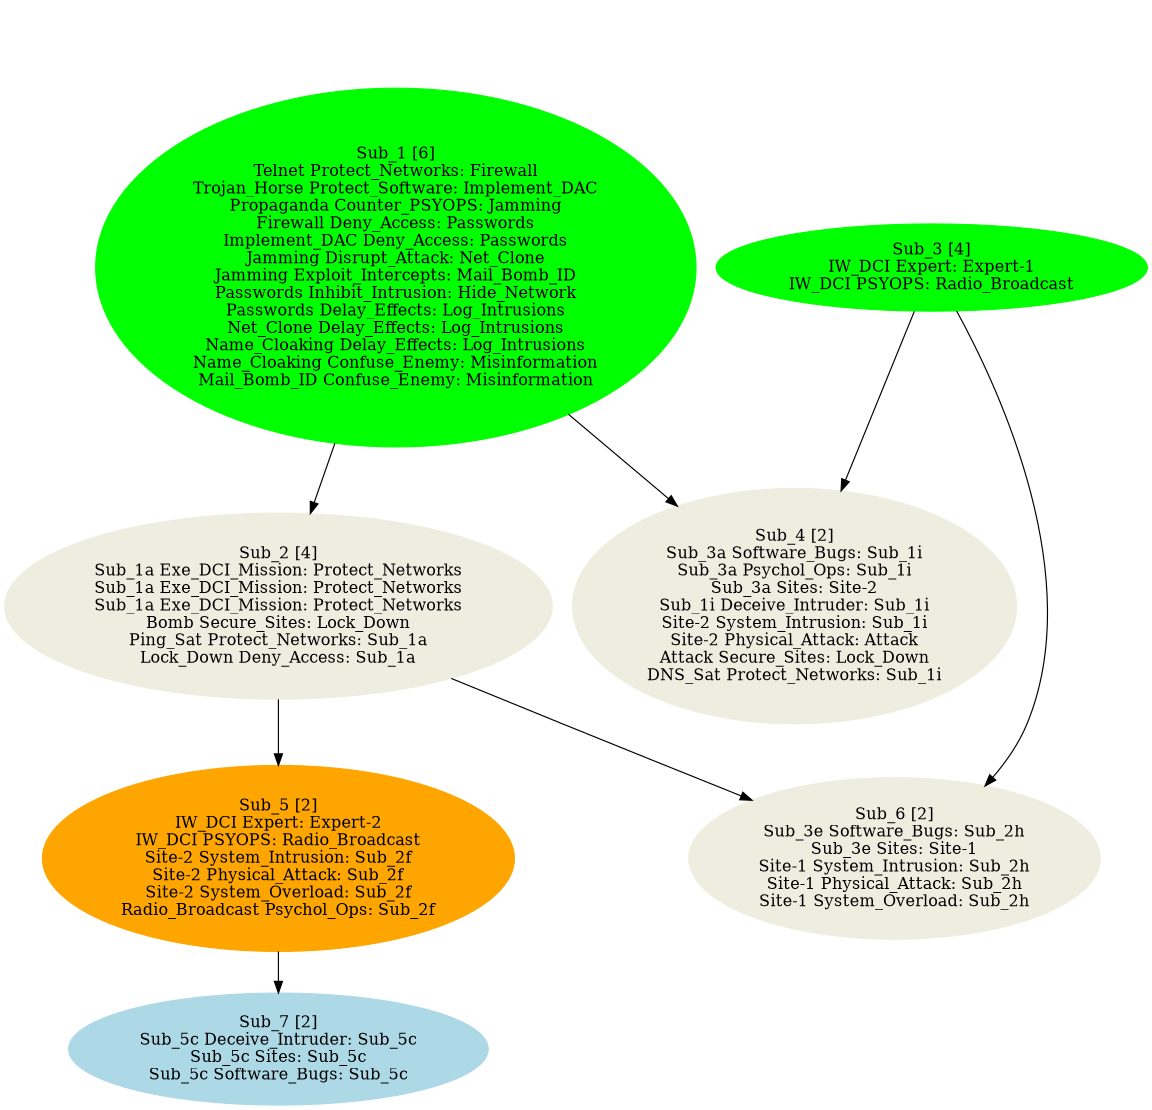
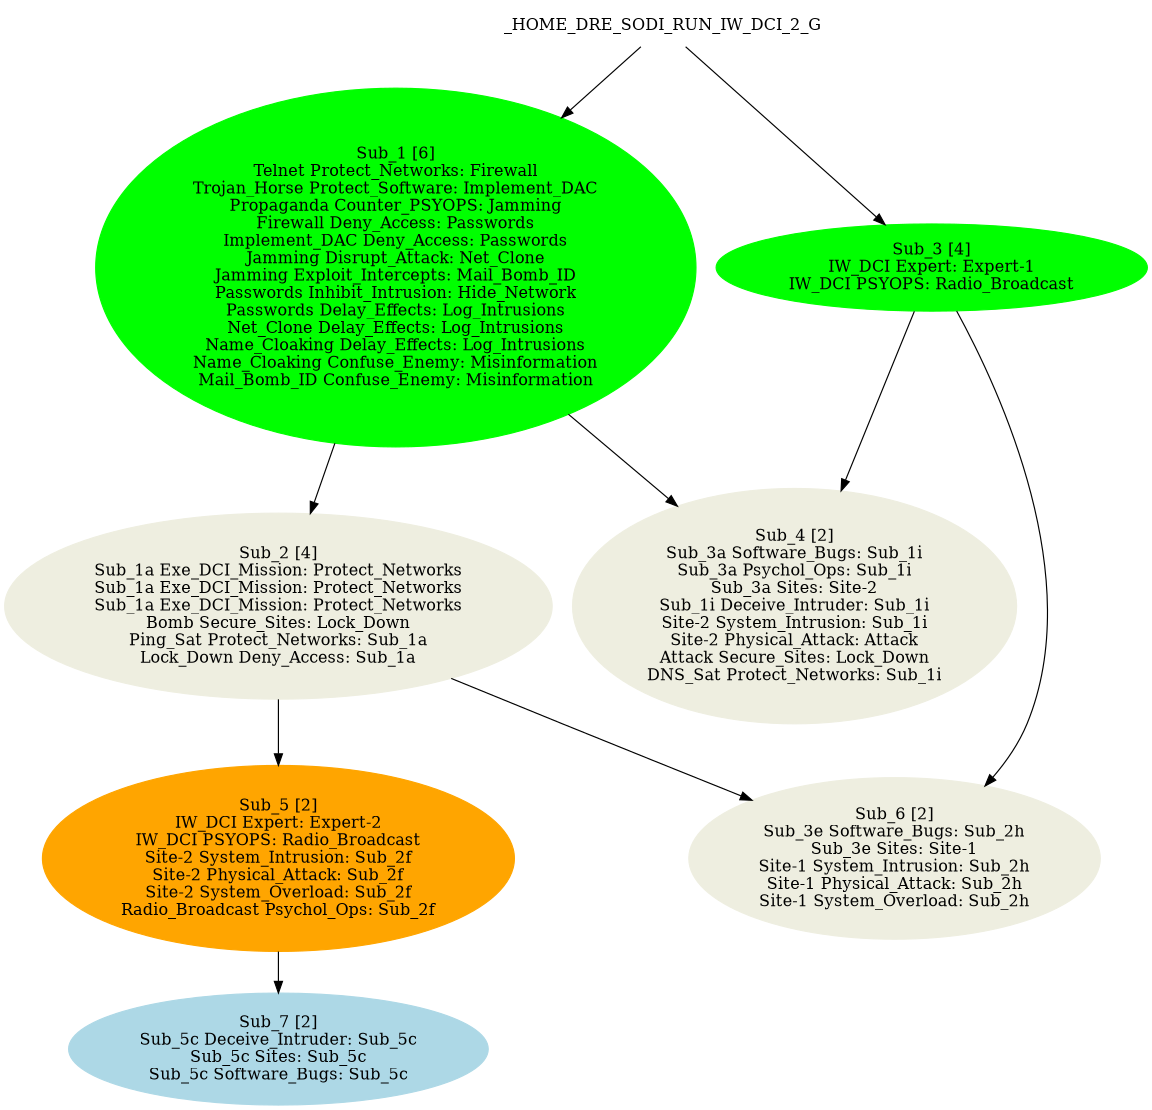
node "_HOME_DRE_SODI_RUN_IW_DCI_2_G": added
